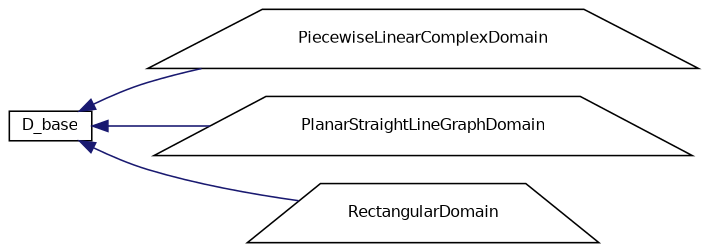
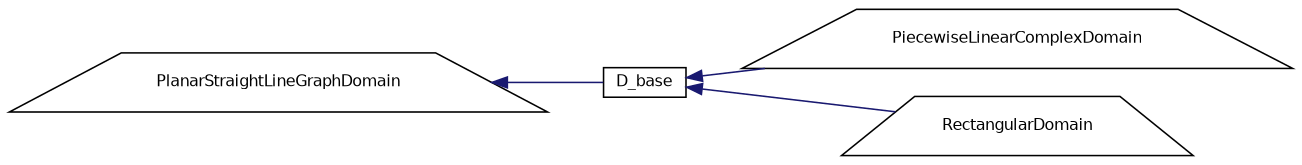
edge "PlanarStraightLineGraphDomain" -> "D_base": reversed
